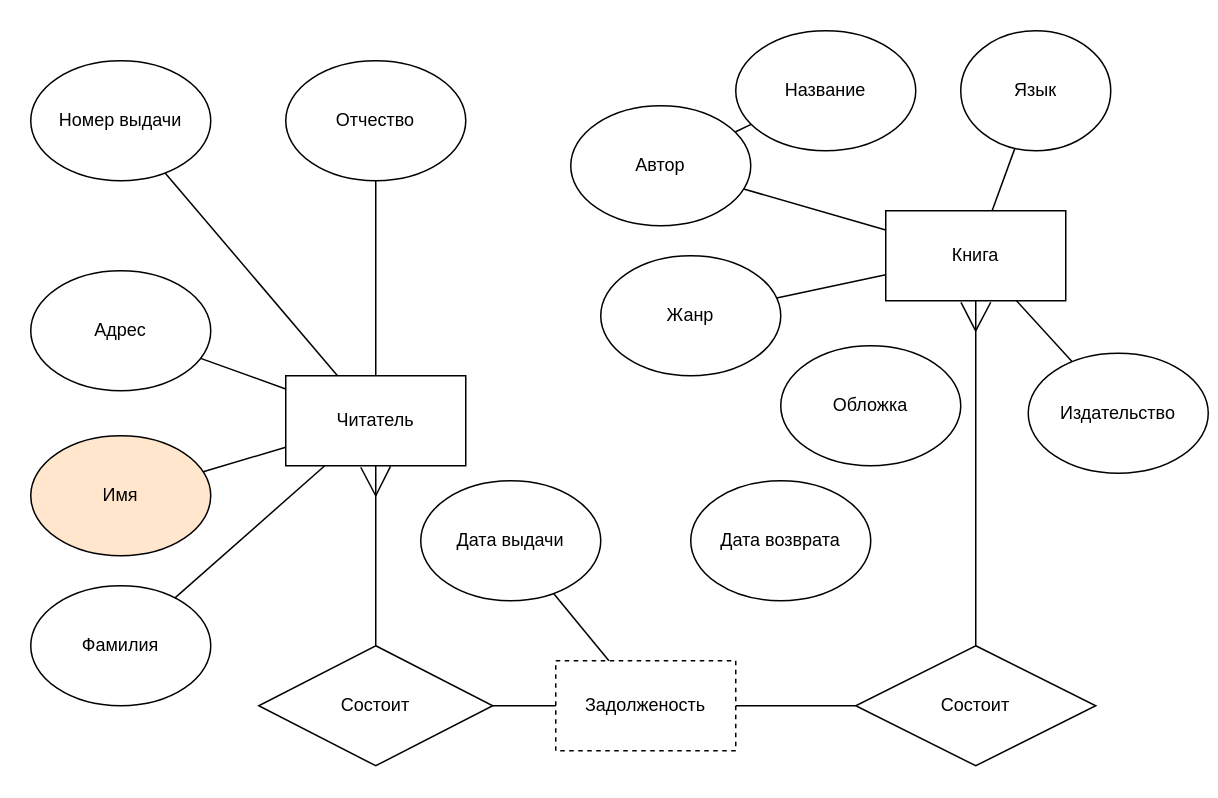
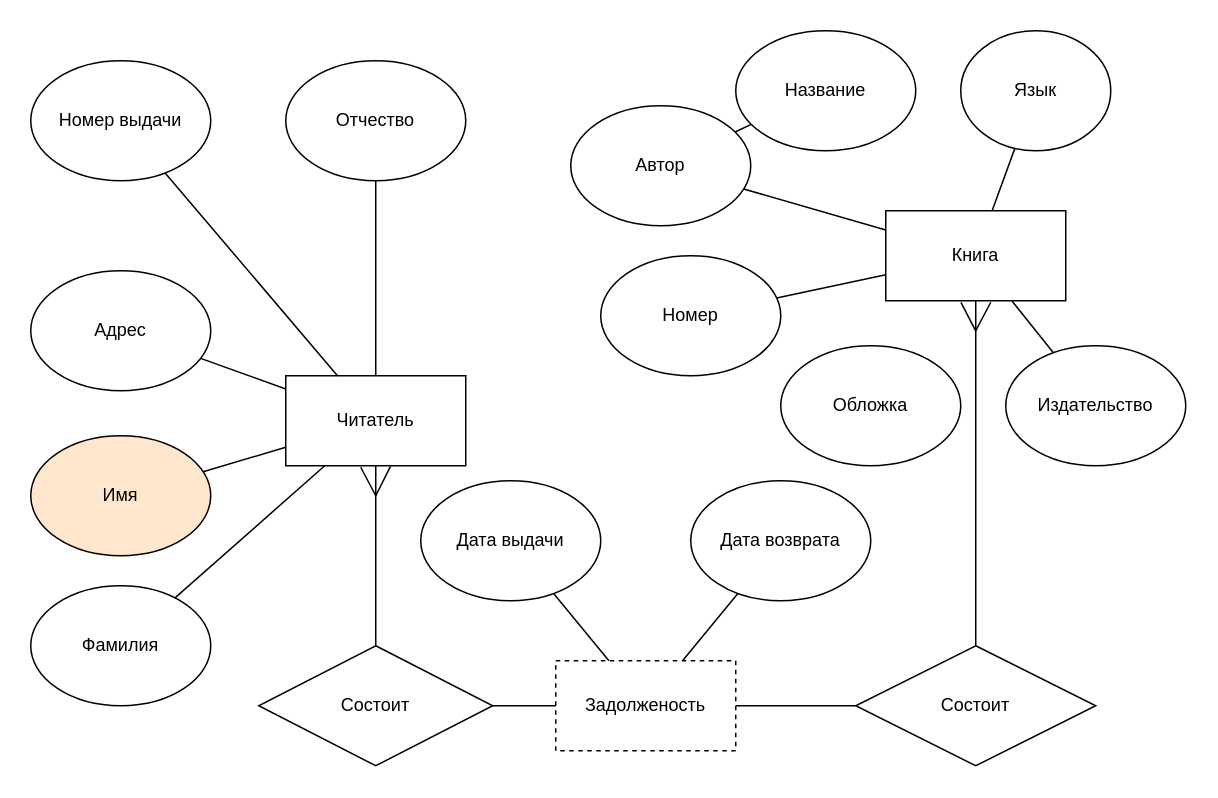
node "Жанр": label "Жанр" -> "Номер"
node "Издательство": moved (1118, 413) -> (1096, 406)
edge "Дата возврата" -- "Задолженость": added
